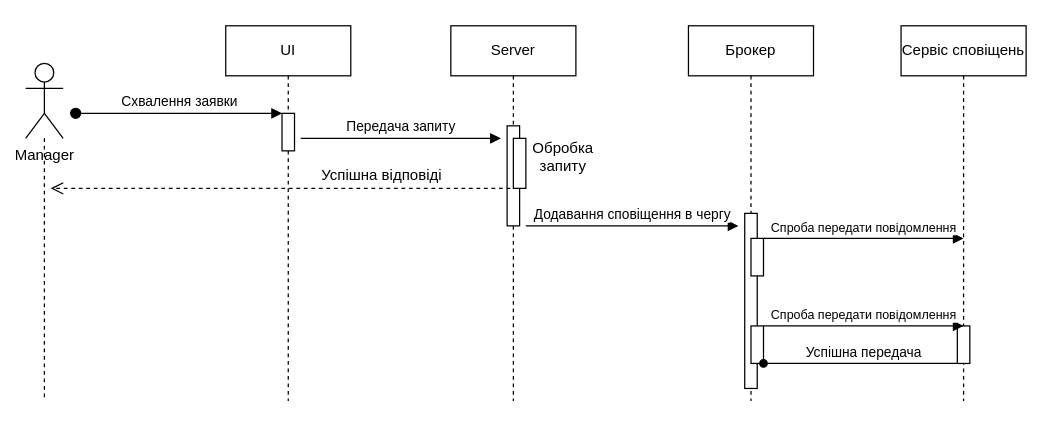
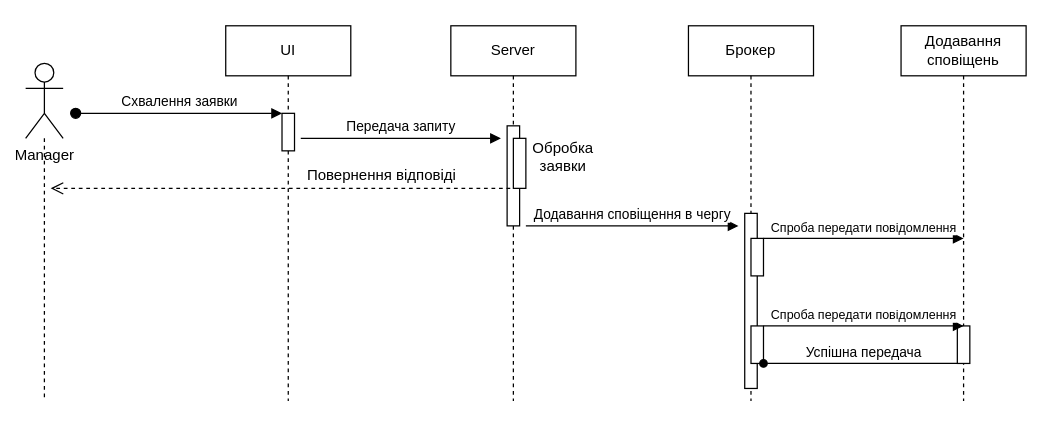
node "Сервіс сповіщень": label "Сервіс сповіщень" -> "Додавання сповіщень"
node "Обробка запиту": label "Обробка запиту" -> "Обробка заявки"
node "Успішна відповіді": label "Успішна відповіді" -> "Повернення відповіді"
